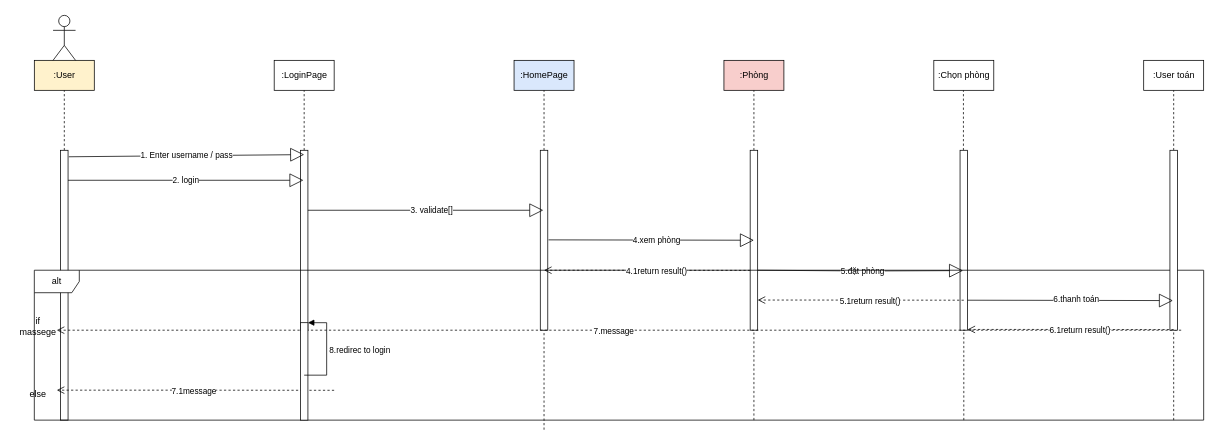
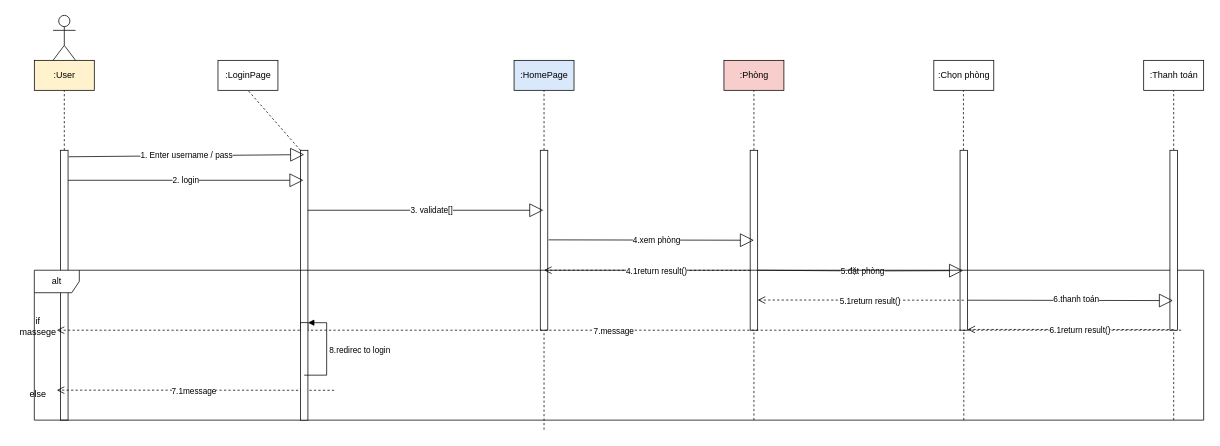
node ":LoginPage": moved (304, 75) -> (248, 75)
node ":User toán": label ":User toán" -> ":Thanh toán"
